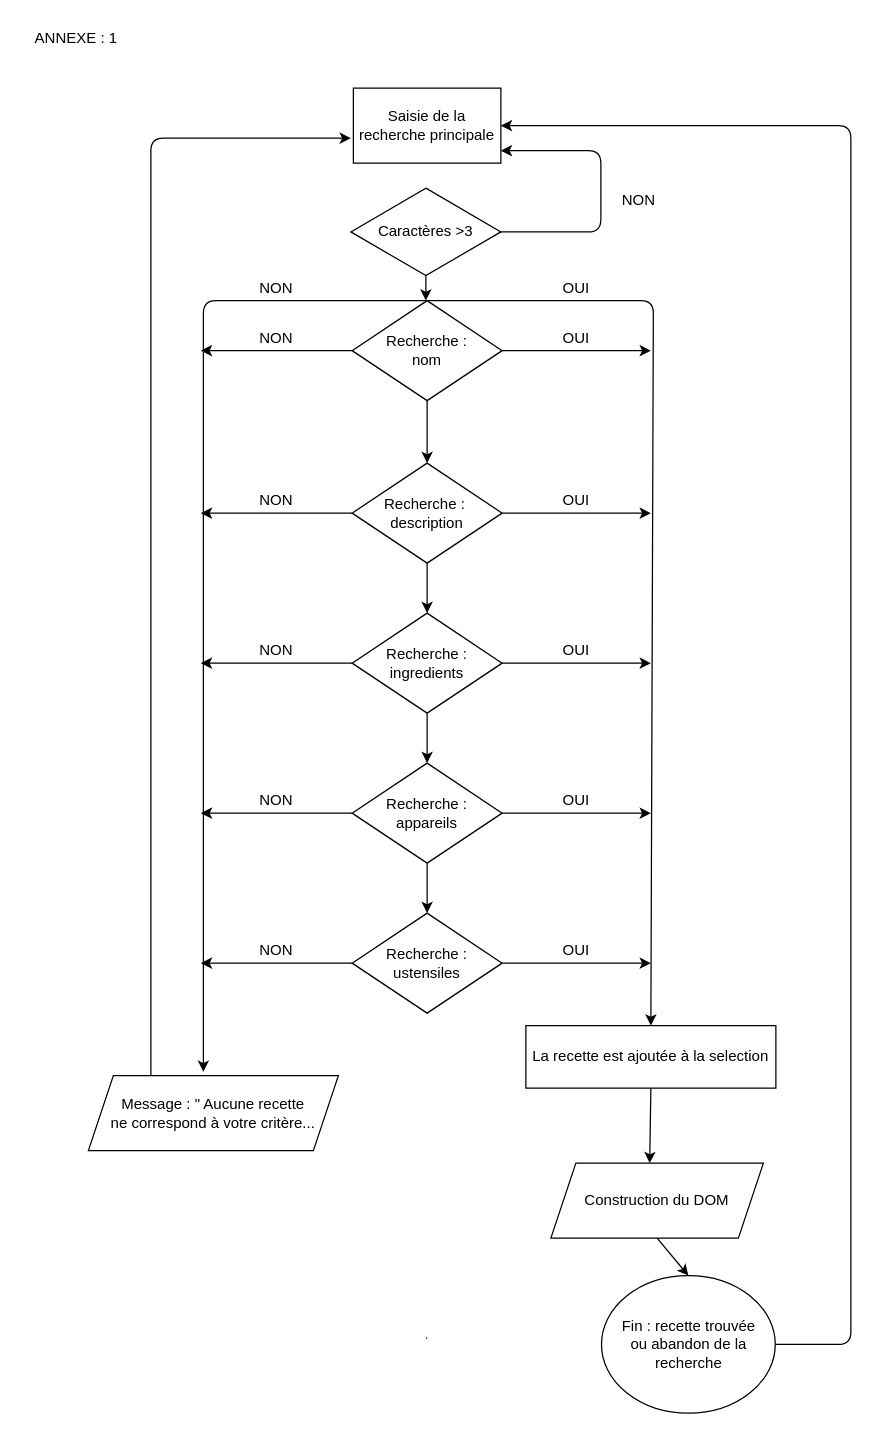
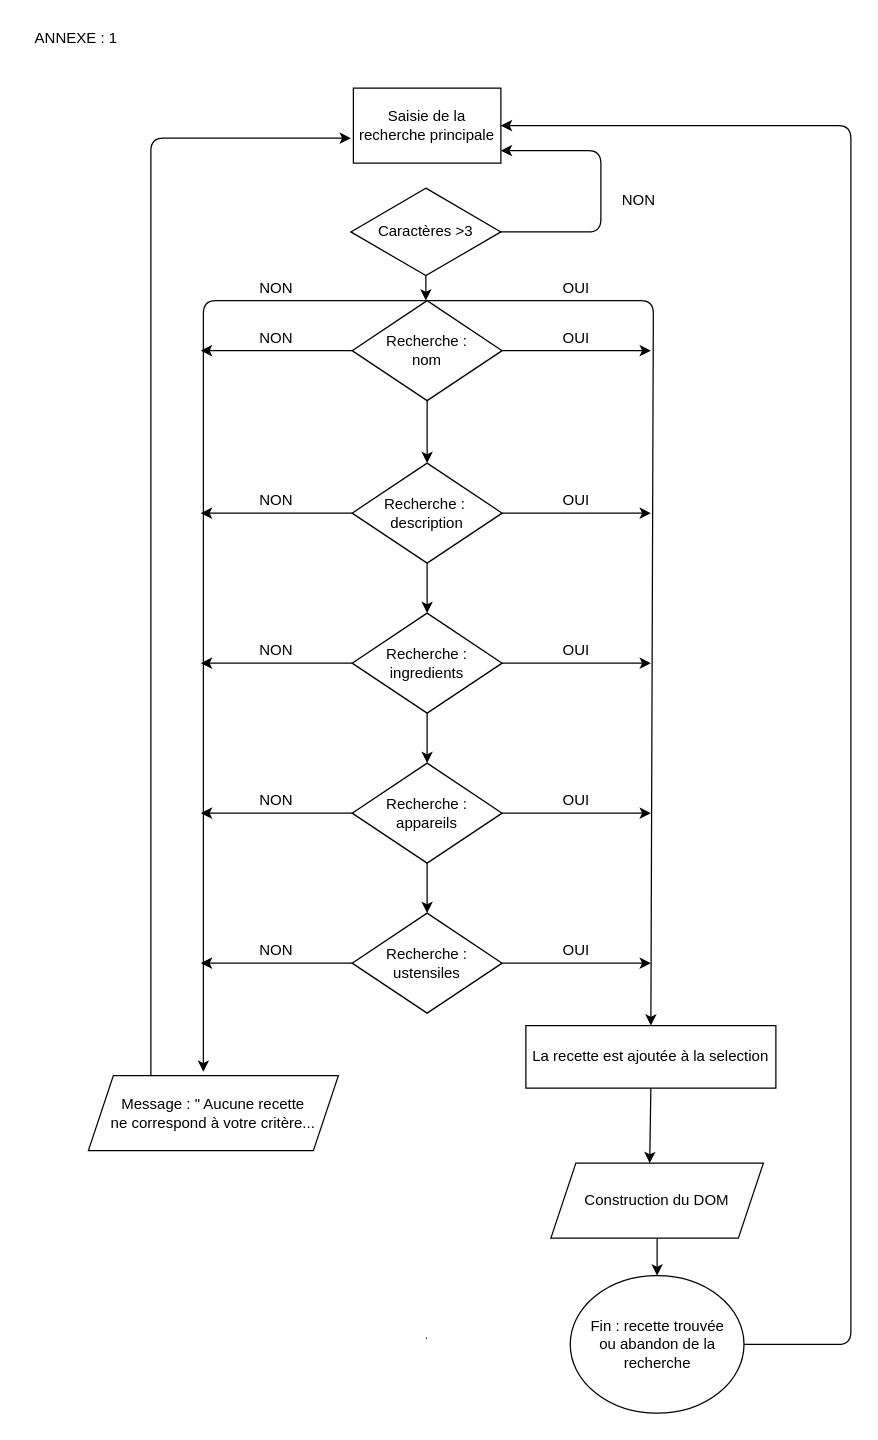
node "Fin : recette trouvée ou abandon de la recherche": moved (688, 1344) -> (657, 1344)
